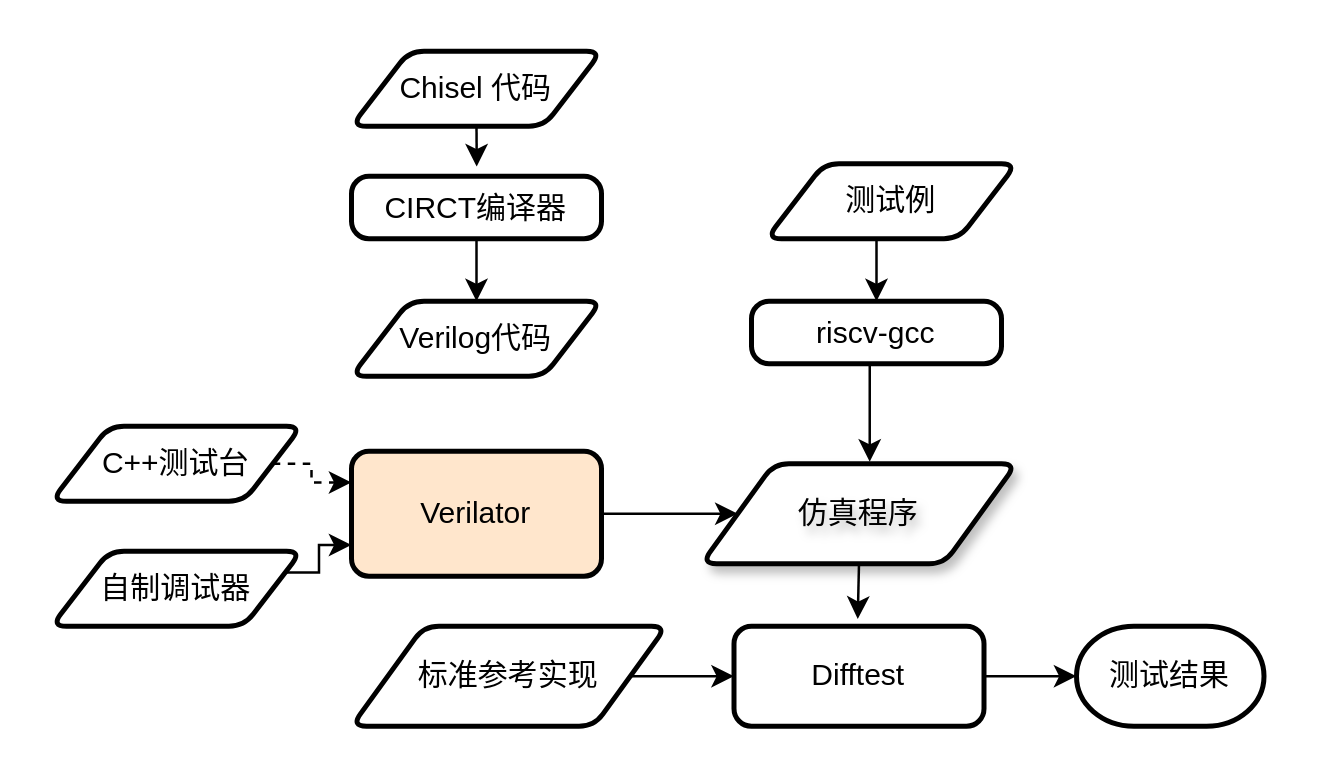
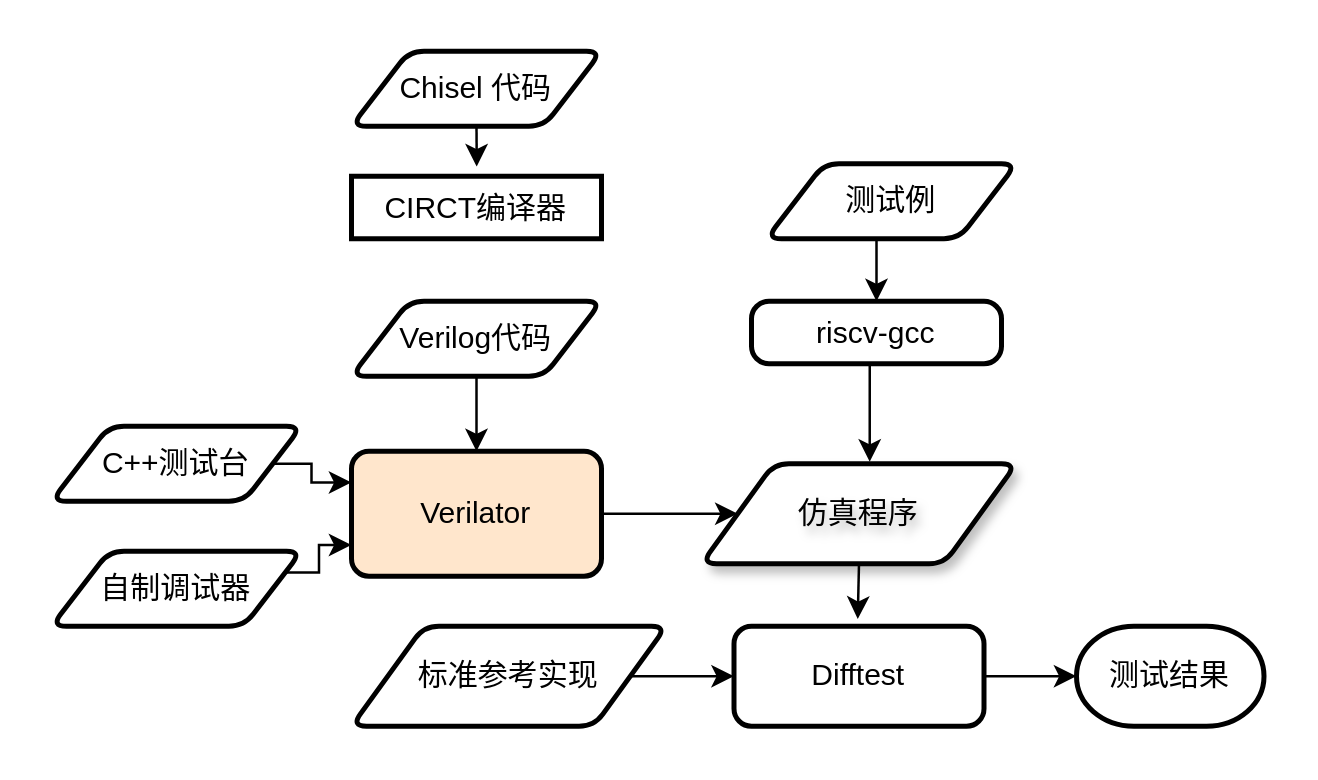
node "CIRCT编译器": shape rounded rectangle -> rectangle
edge "CIRCT编译器" -> "Verilog代码": removed
edge "Verilog代码" -> "Verilator": added
edge "C++测试台" -> "Verilator": style dashed -> solid
